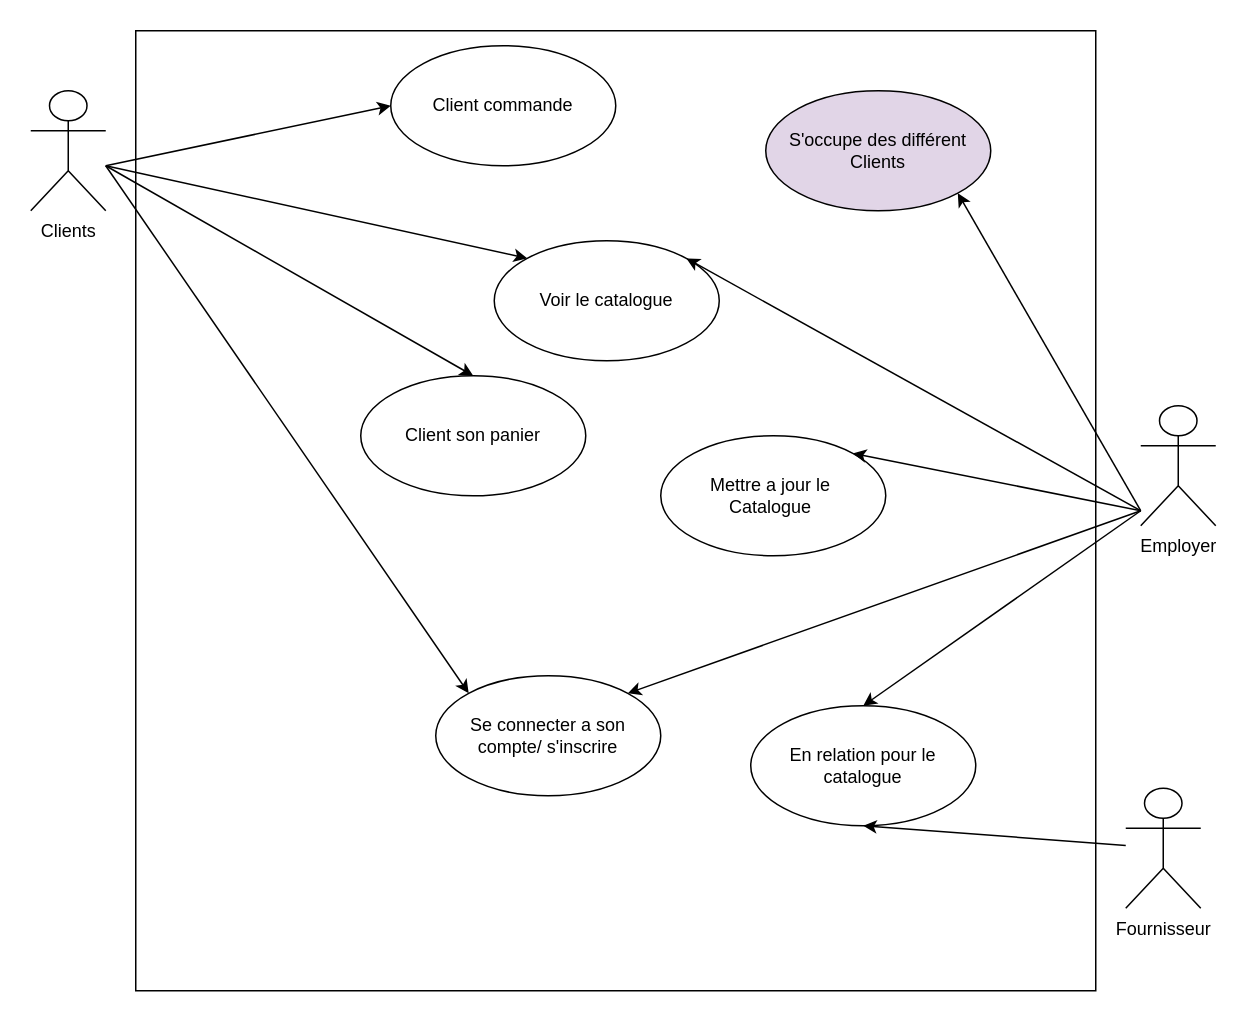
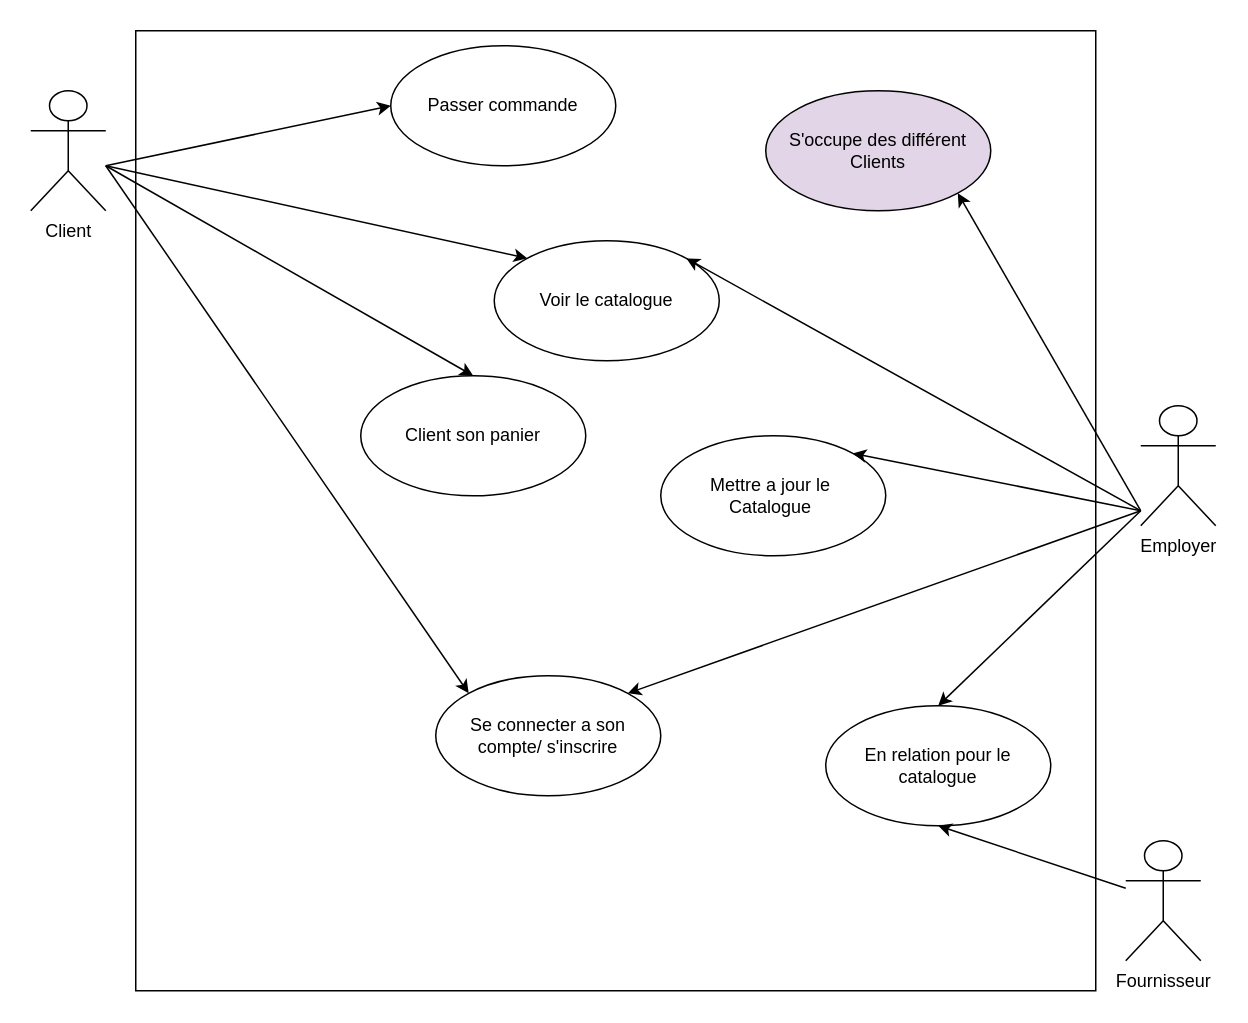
node "Client commande": label "Client commande" -> "Passer commande"
node "Clients": label "Clients" -> "Client"
node "En relation pour le catalogue": moved (863, 766) -> (938, 766)
node "Fournisseur": moved (1163, 848) -> (1163, 901)
